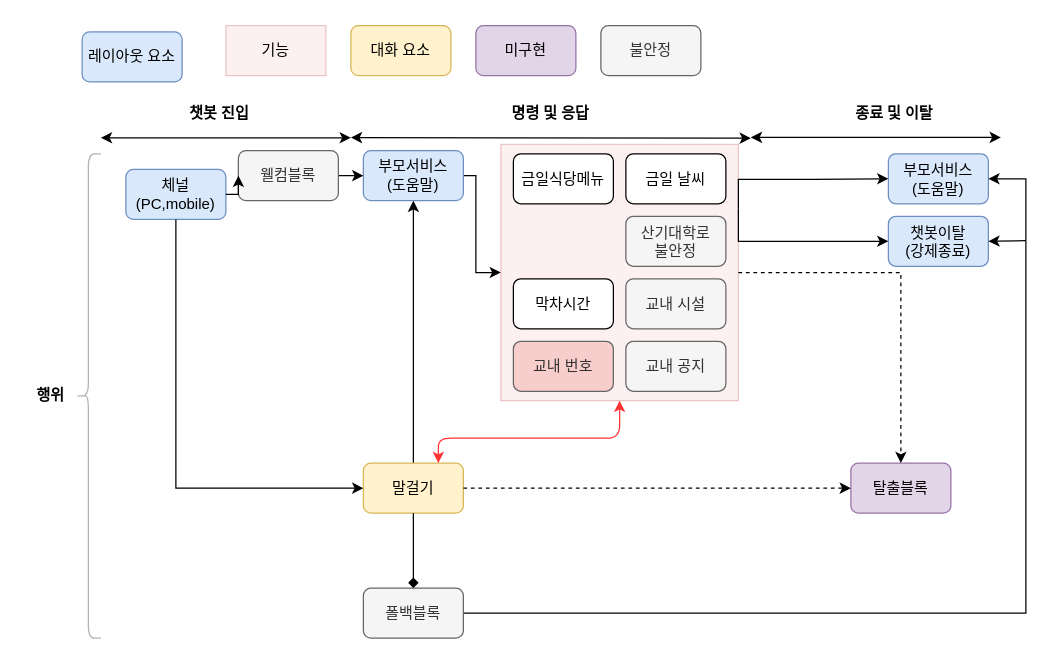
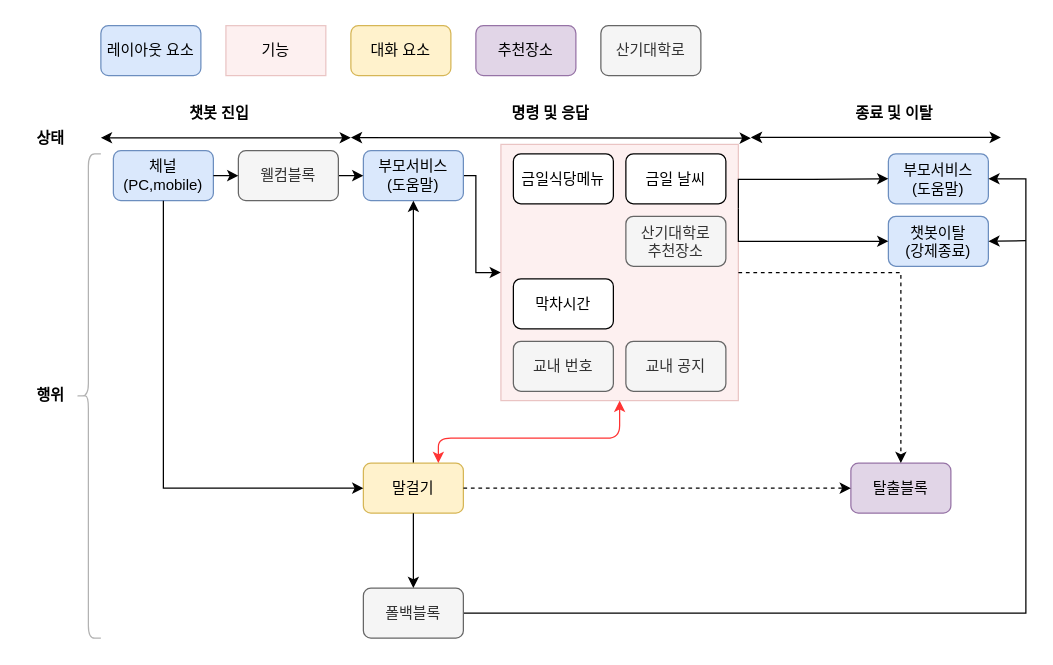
node "미구현": label "미구현" -> "추천장소"
node "불안정": label "불안정" -> "산기대학로"
node "레이아웃 요소": moved (132, 57) -> (151, 51)
node "상태": added
node "체널 (PC,mobile)": moved (176, 194) -> (163, 176)
node "산기대학로 불안정": label "산기대학로 불안정" -> "산기대학로 추천장소"
node "교내 시설": removed
node "교내 번호": fillcolor #f8cecc -> #f5f5f5
edge "말걸기" -> "폴백블록": arrowhead diamond -> classic
